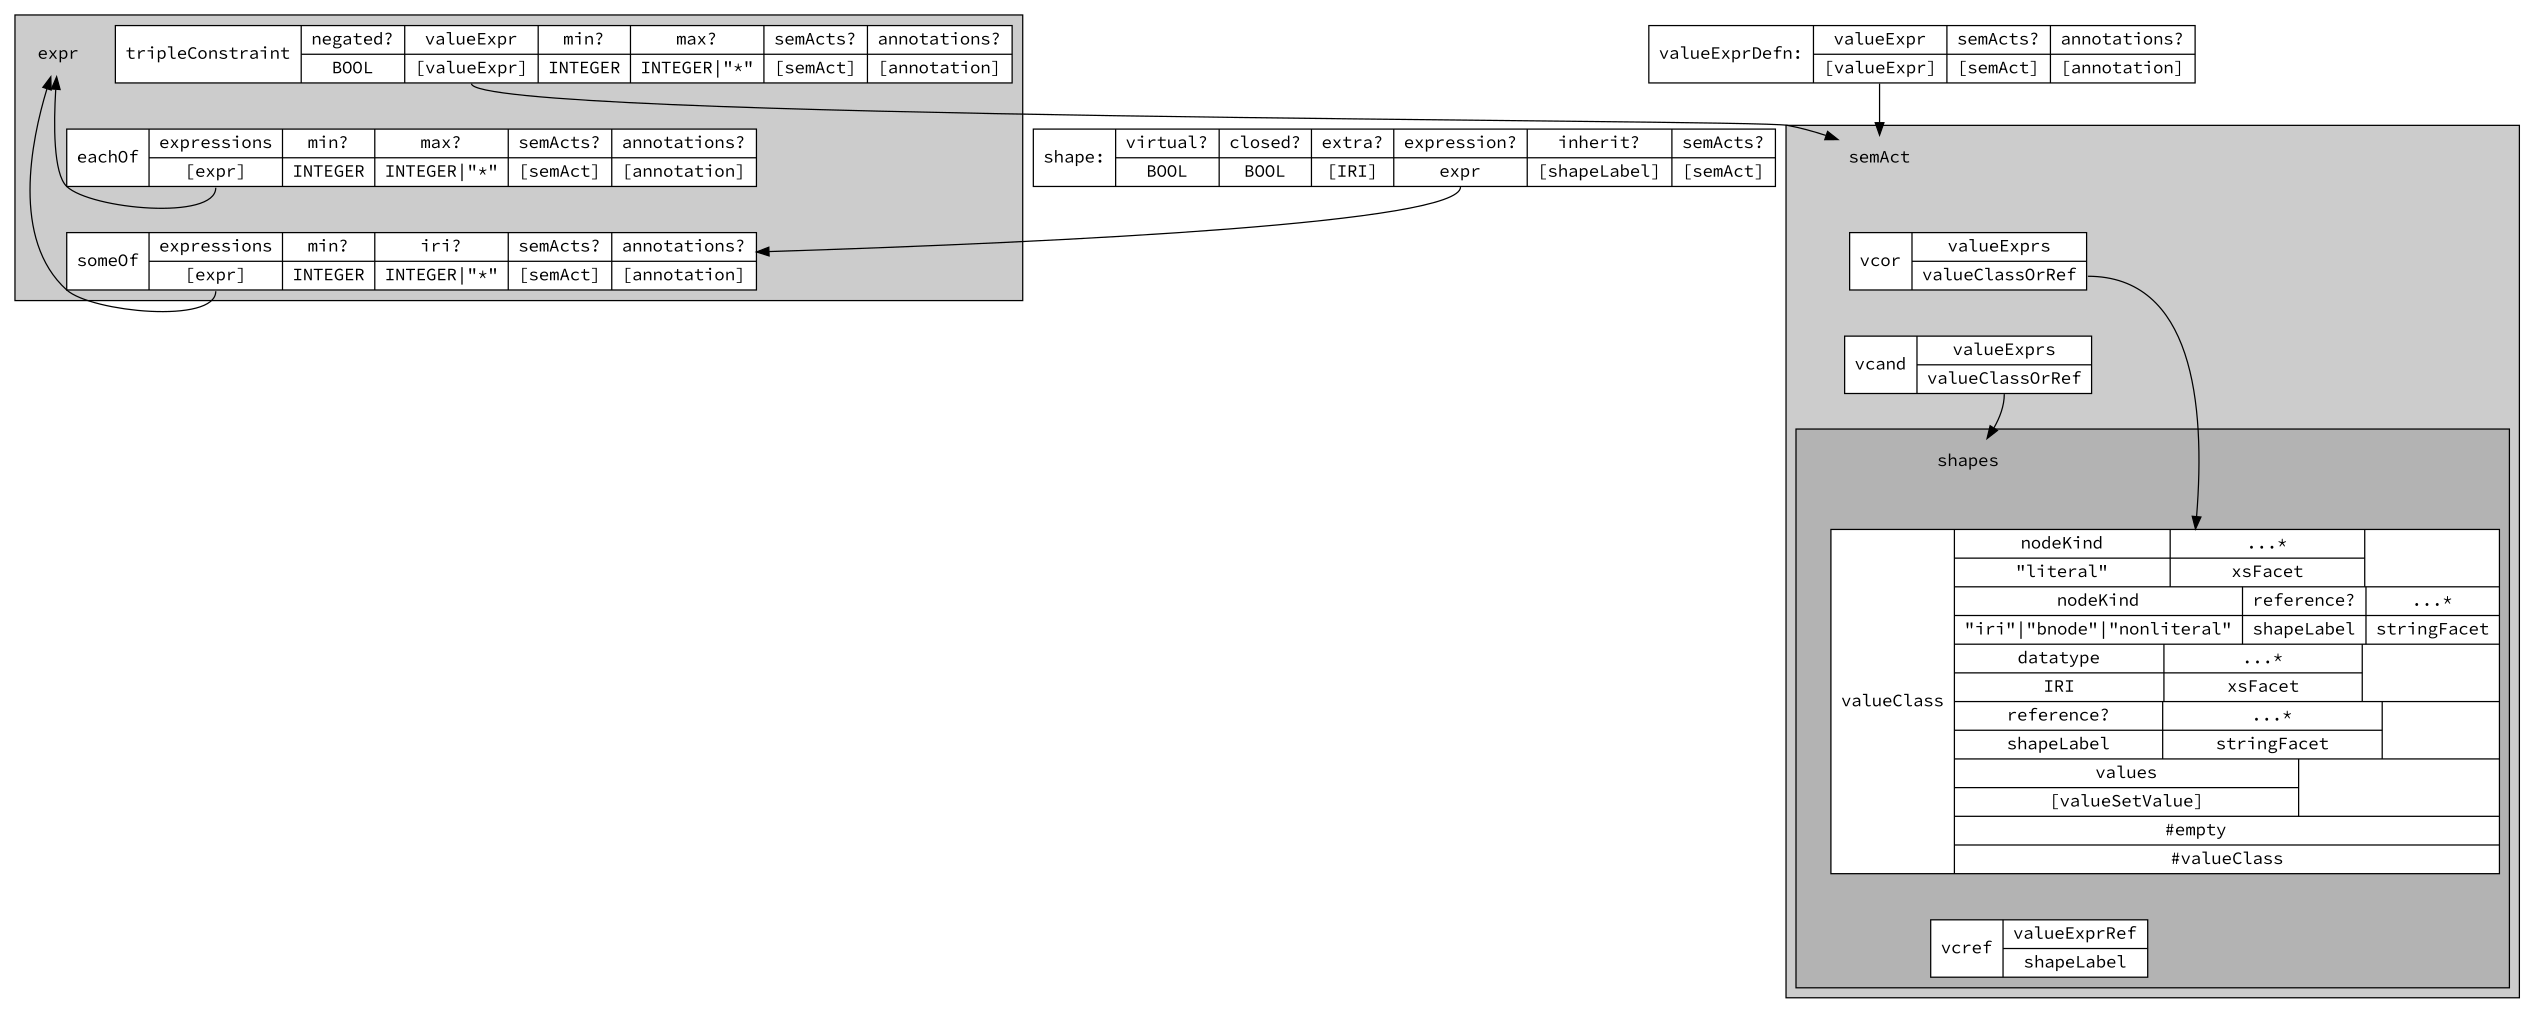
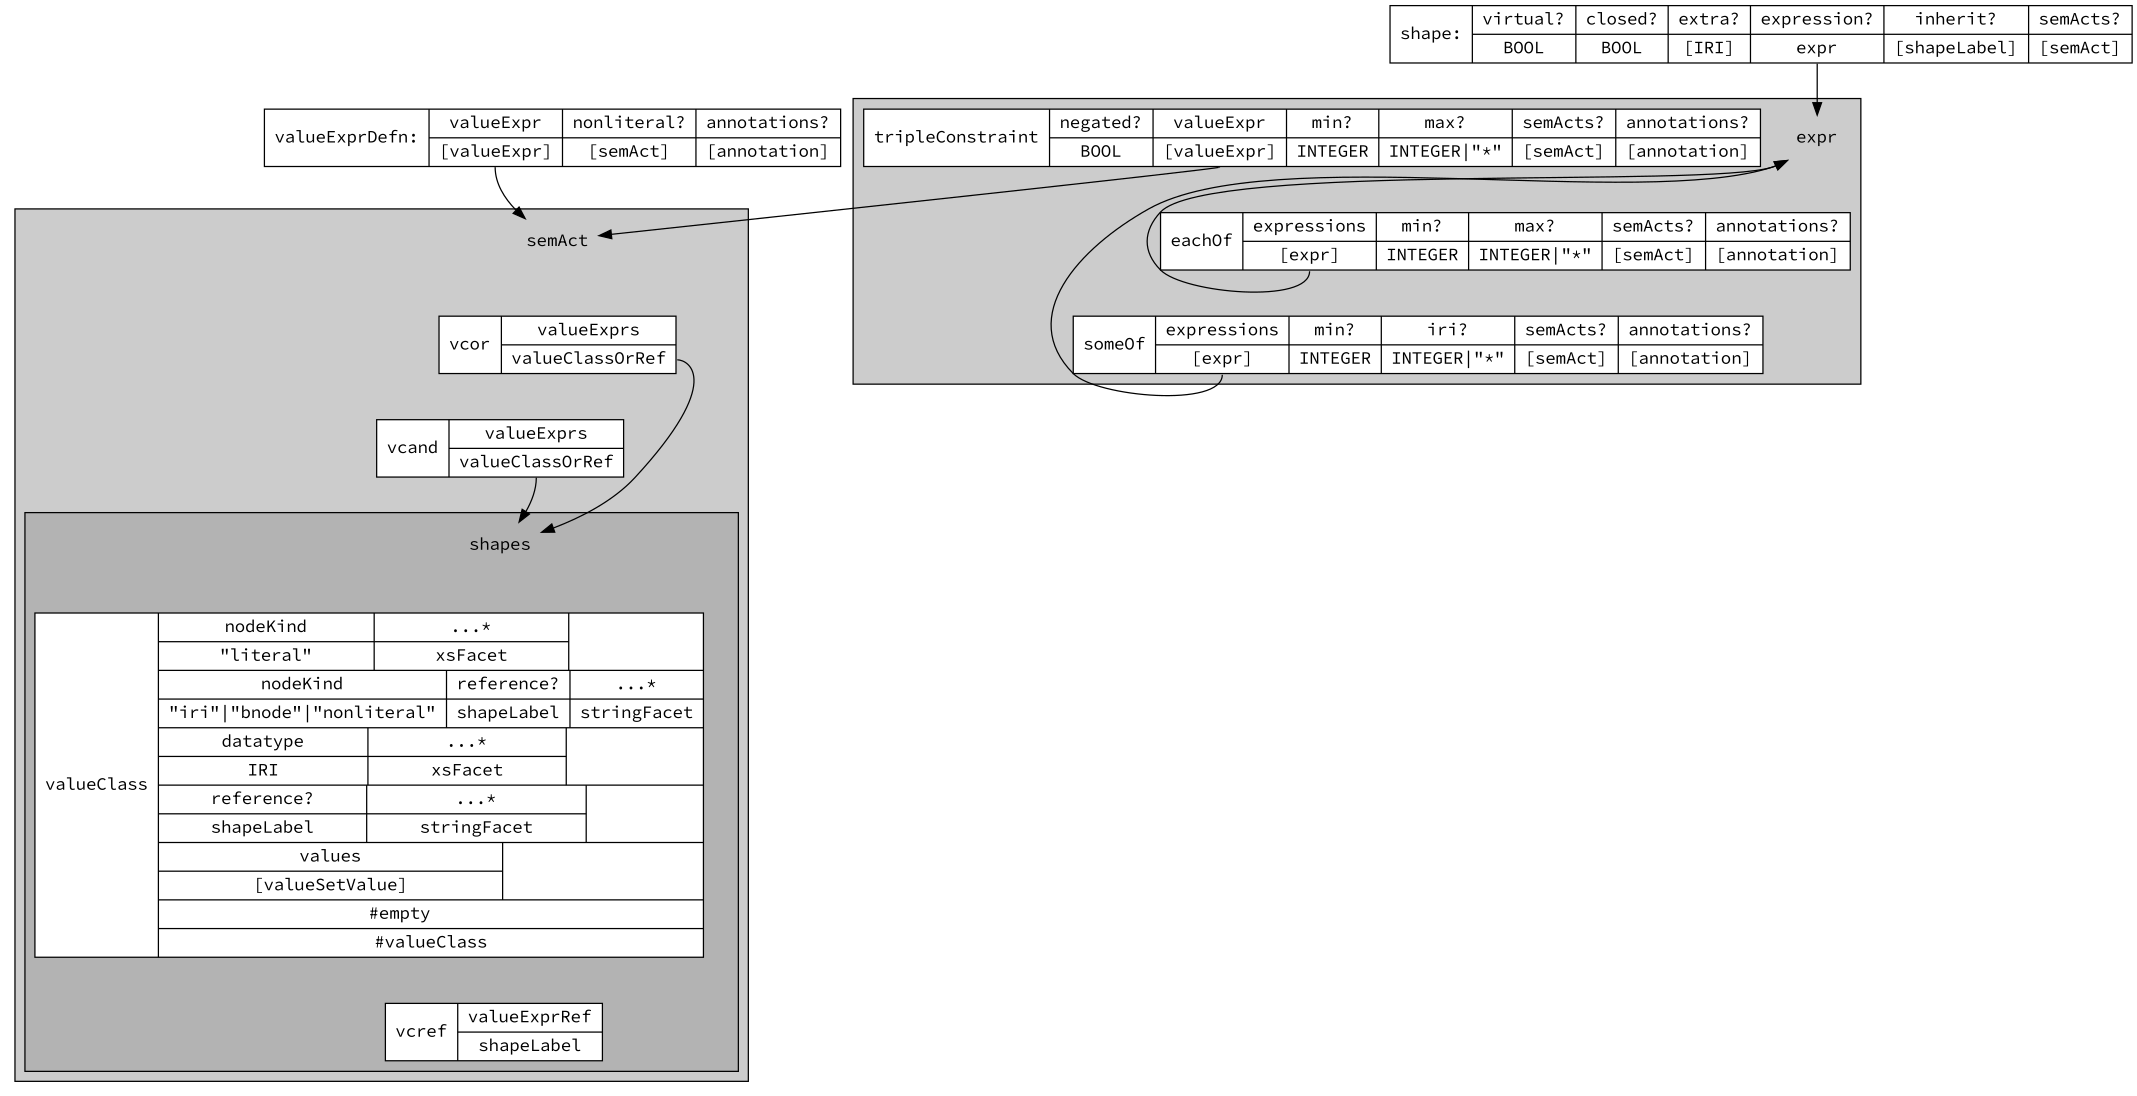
node "valueExprDefn:": text "semActs?" -> "nonliteral?"
edge "shape:" -> "someOf": now "shape:" -> "expr"
edge "vcor" -> "valueClass": now "vcor" -> "shapes"
